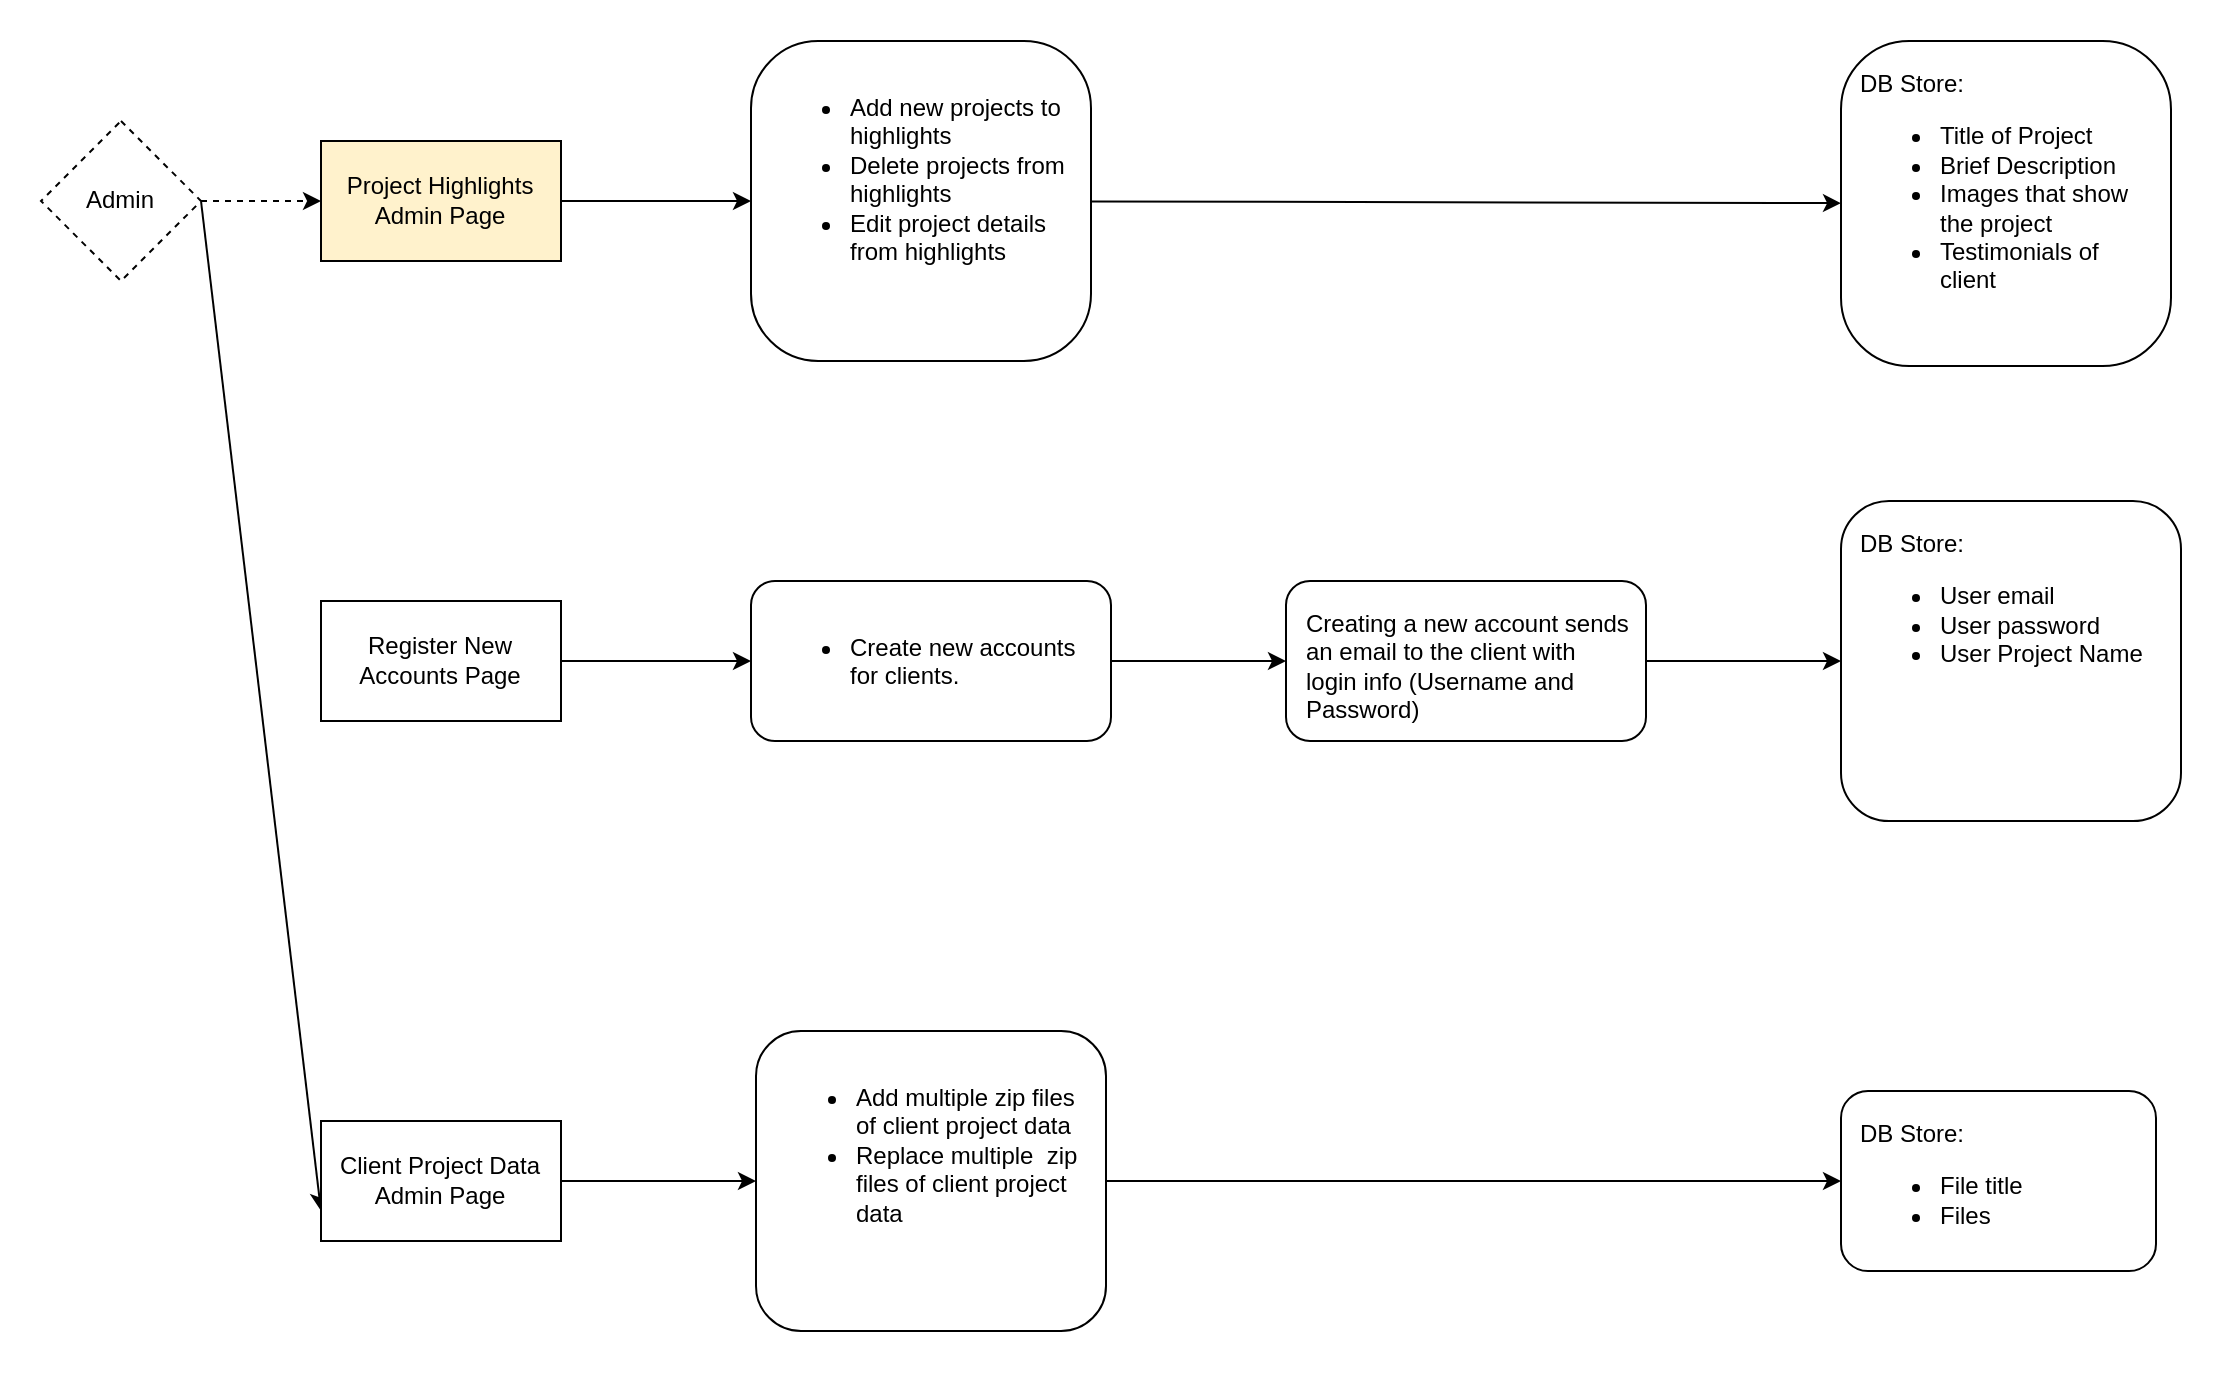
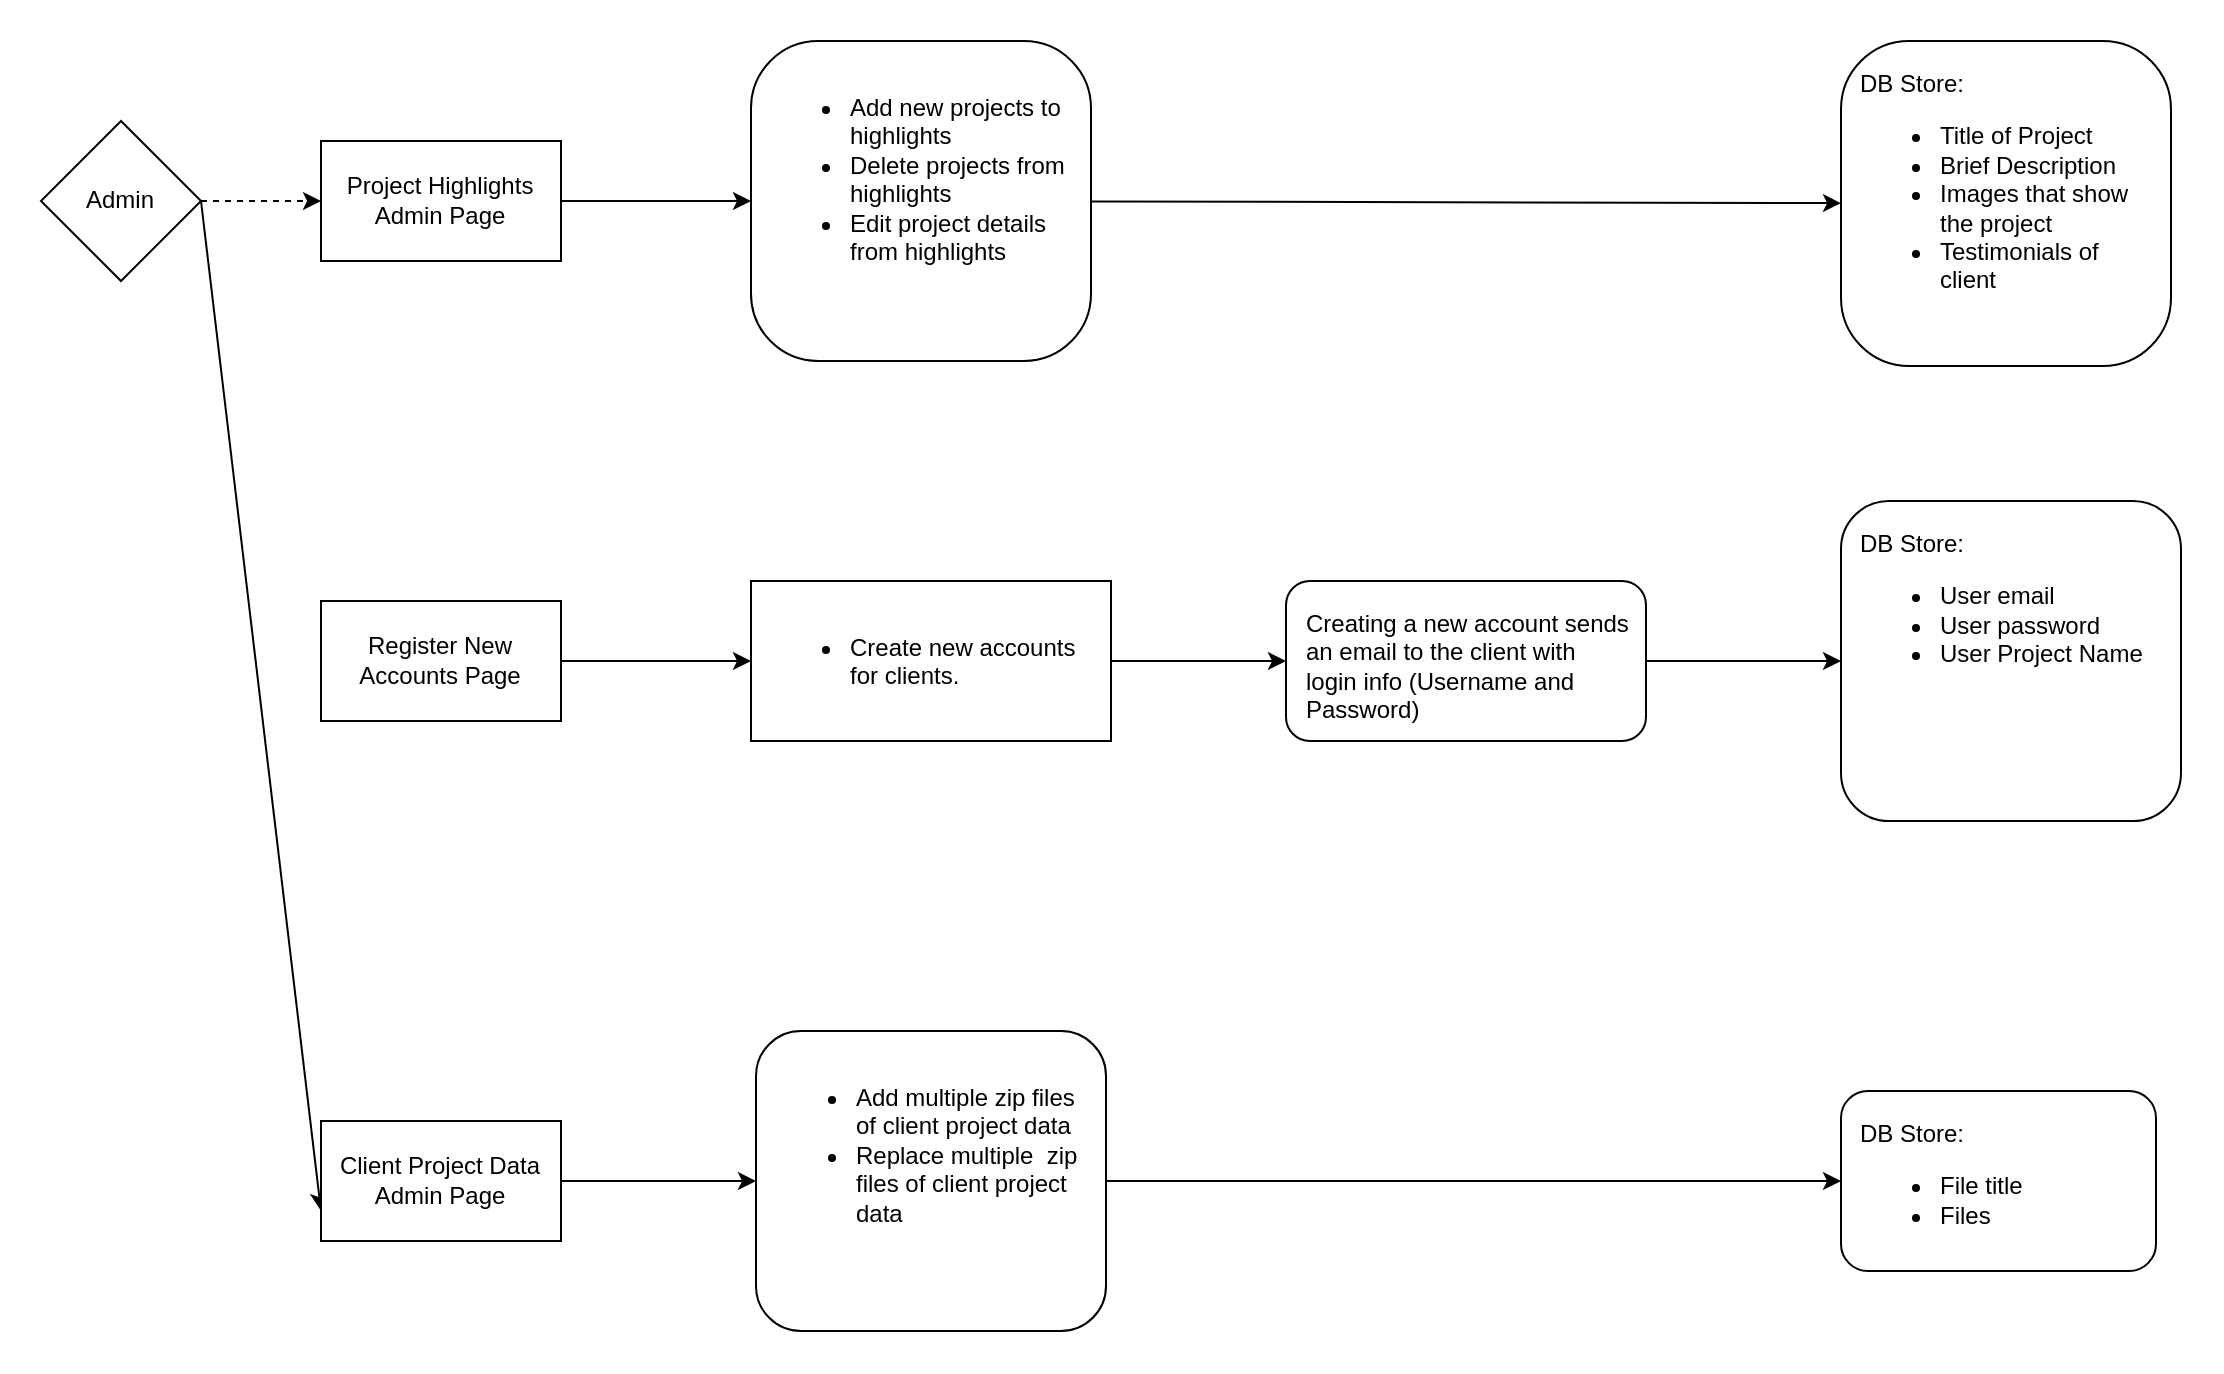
node "Admin": style dashed -> solid
node "Project Highlights Admin Page": fillcolor #fff2cc -> #ffffff
node "Create new accounts for clients.": shape rounded rectangle -> rectangle
